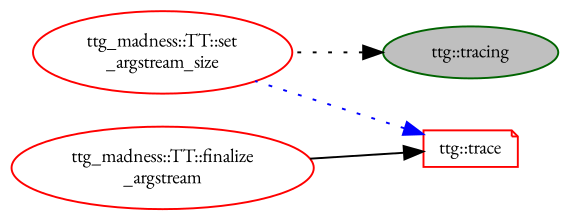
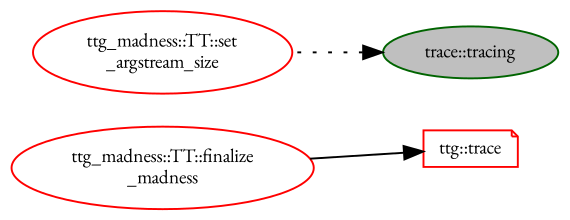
node "ttg::tracing": label "ttg::tracing" -> "trace::tracing"
edge "ttg_madness::TT::set _argstream_size" -> "ttg::trace": removed
node "ttg_madness::TT::finalize _argstream": label "ttg_madness::TT::finalize _argstream" -> "ttg_madness::TT::finalize _madness"
